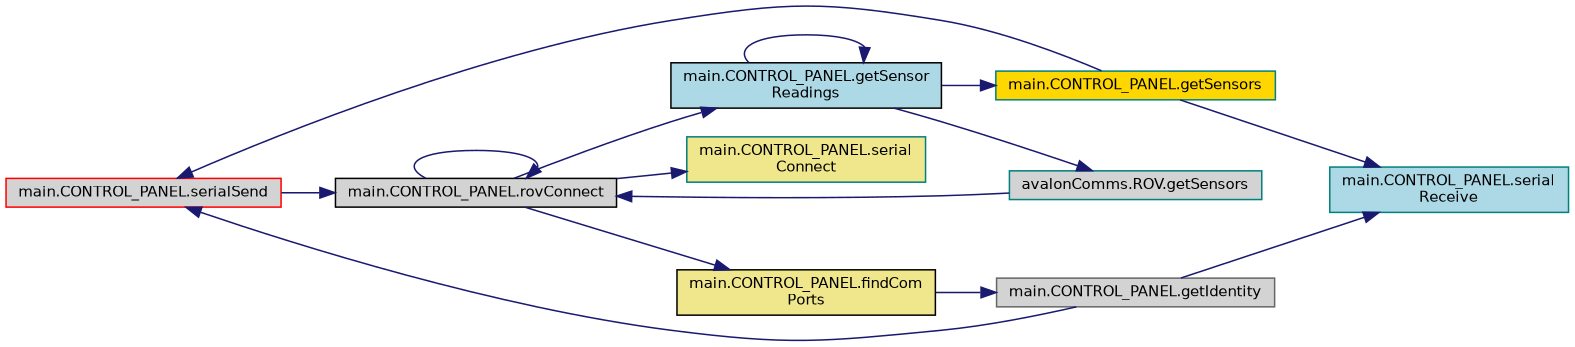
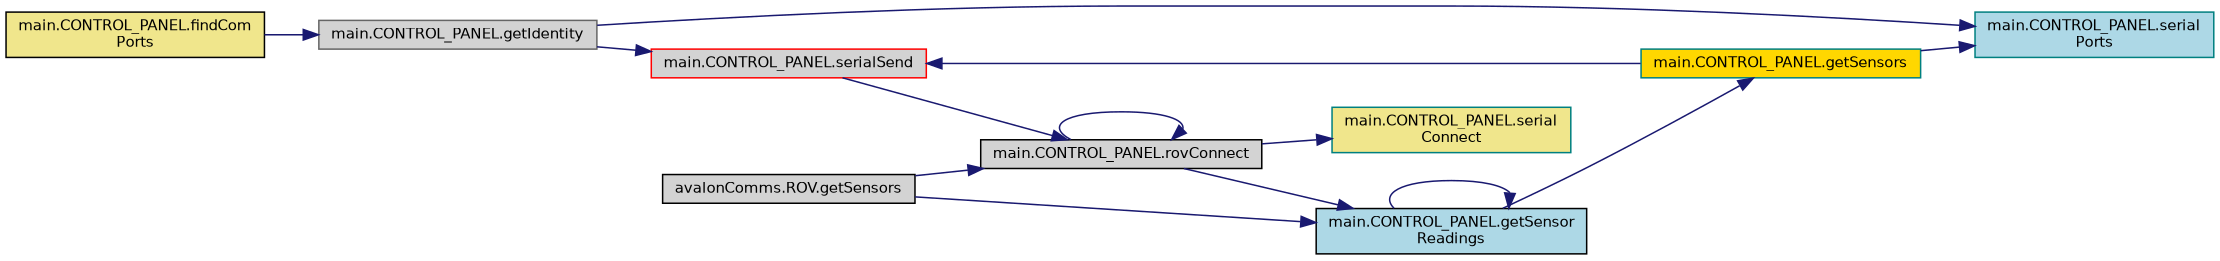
edge "main.CONTROL_PANEL.getSensor Readings" -> "avalonComms.ROV.getSensors": reversed
node "avalonComms.ROV.getSensors": color teal -> black
node "main.CONTROL_PANEL.serial Receive": label "main.CONTROL_PANEL.serial Receive" -> "main.CONTROL_PANEL.serial Ports"
edge "main.CONTROL_PANEL.rovConnect" -> "main.CONTROL_PANEL.findCom Ports": removed
